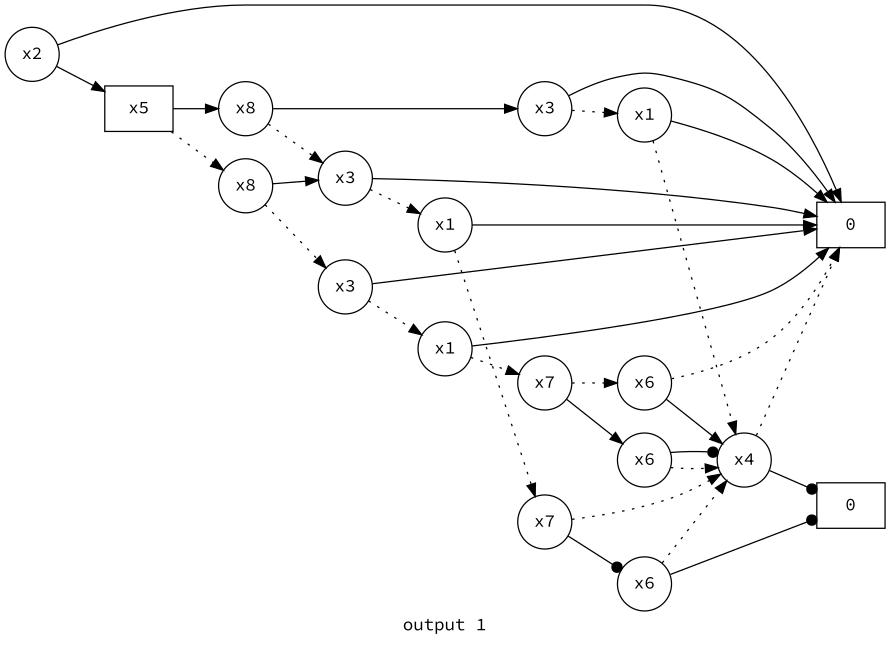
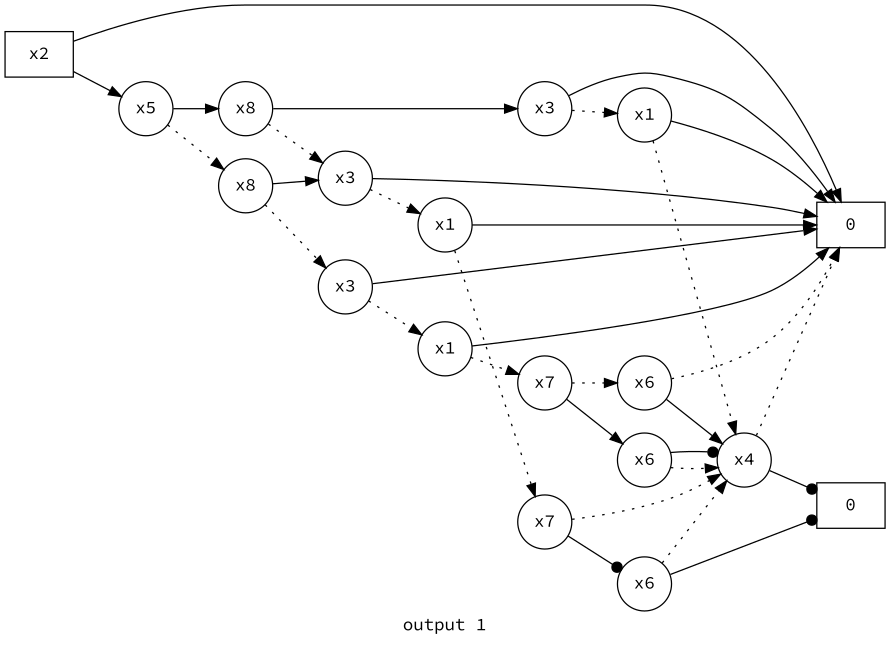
node "x2": shape circle -> box
node "x5": shape box -> circle
